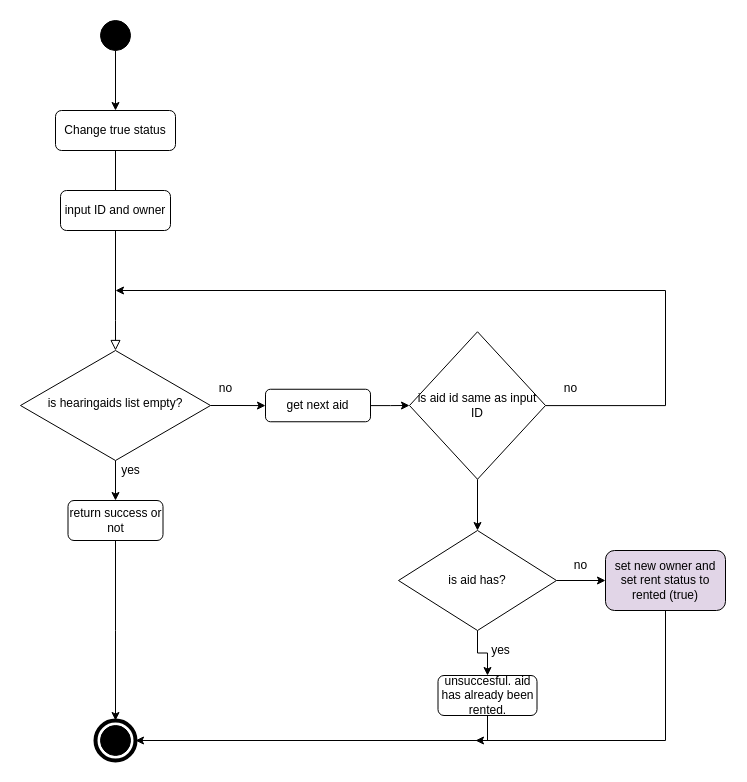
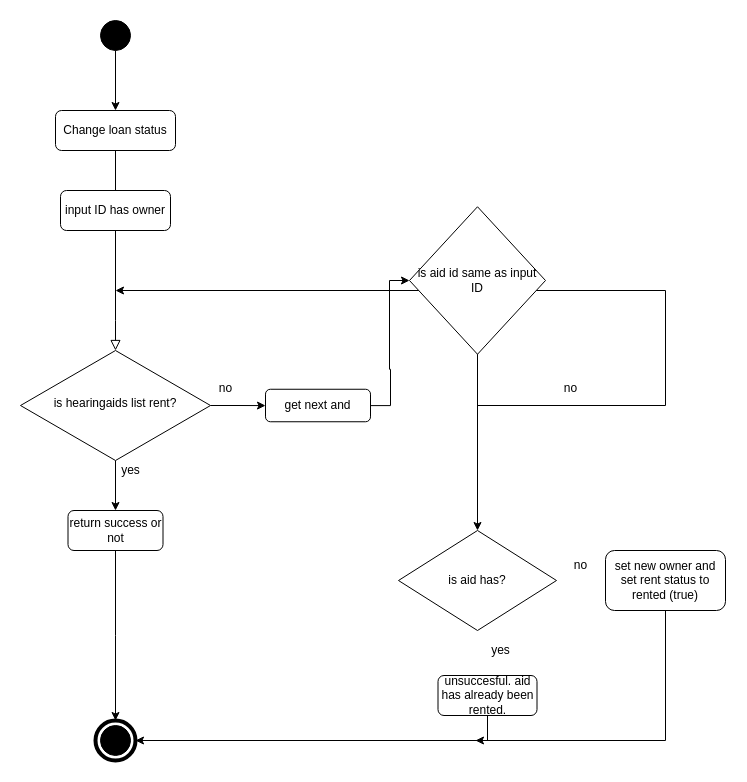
node "Change true status": label "Change true status" -> "Change loan status"
node "input ID and owner": label "input ID and owner" -> "input ID has owner"
node "is hearingaids list empty?": label "is hearingaids list empty?" -> "is hearingaids list rent?"
node "get next aid": label "get next aid" -> "get next and"
node "is aid id same as input ID": moved (478, 406) -> (478, 281)
node "return success or not": moved (116, 521) -> (116, 531)
edge "is aid has?" -> "set new owner and set rent status to rented (true)": removed
node "set new owner and set rent status to rented (true)": fillcolor #e1d5e7 -> #ffffff
edge "is aid has?" -> "unsuccesful. aid has already been rented.": removed
